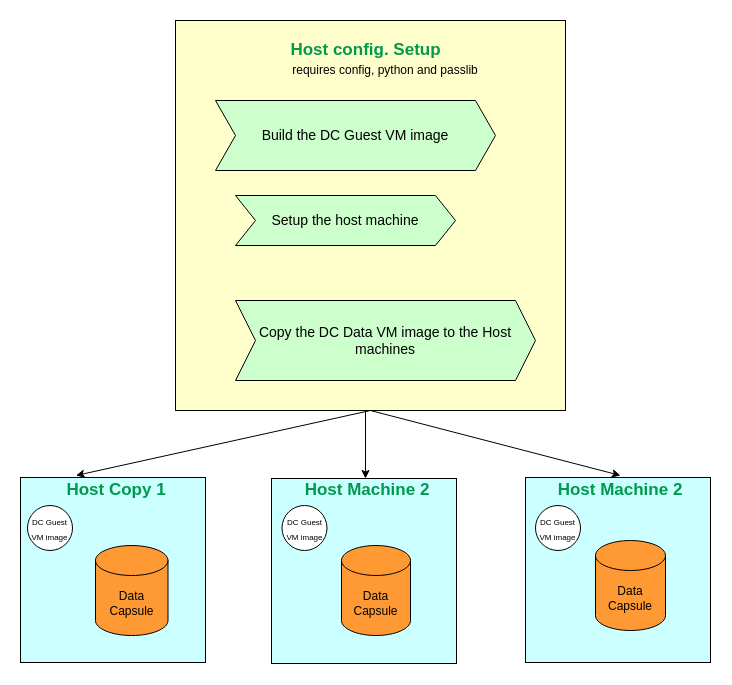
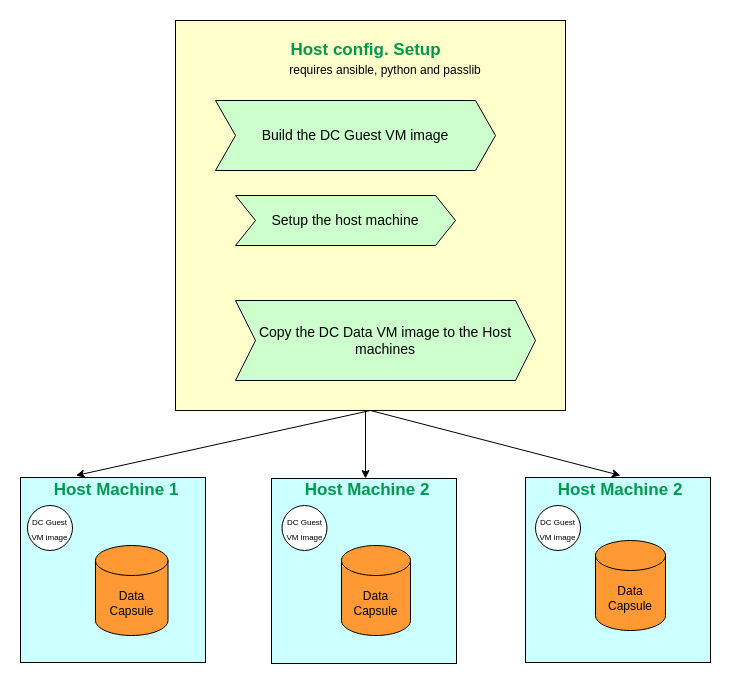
node "requires config, python and passlib": label "requires config, python and passlib" -> "requires ansible, python and passlib"
node "Host Copy 1": label "Host Copy 1" -> "Host Machine 1"
